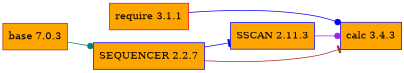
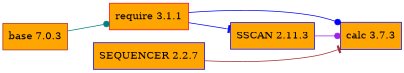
node "calc 3.4.3": label "calc 3.4.3" -> "calc 3.7.3"
edge "base 7.0.3" -> "SEQUENCER 2.2.7": now "base 7.0.3" -> "require 3.1.1"
edge "SEQUENCER 2.2.7" -> "SSCAN 2.11.3": now "require 3.1.1" -> "SSCAN 2.11.3"
